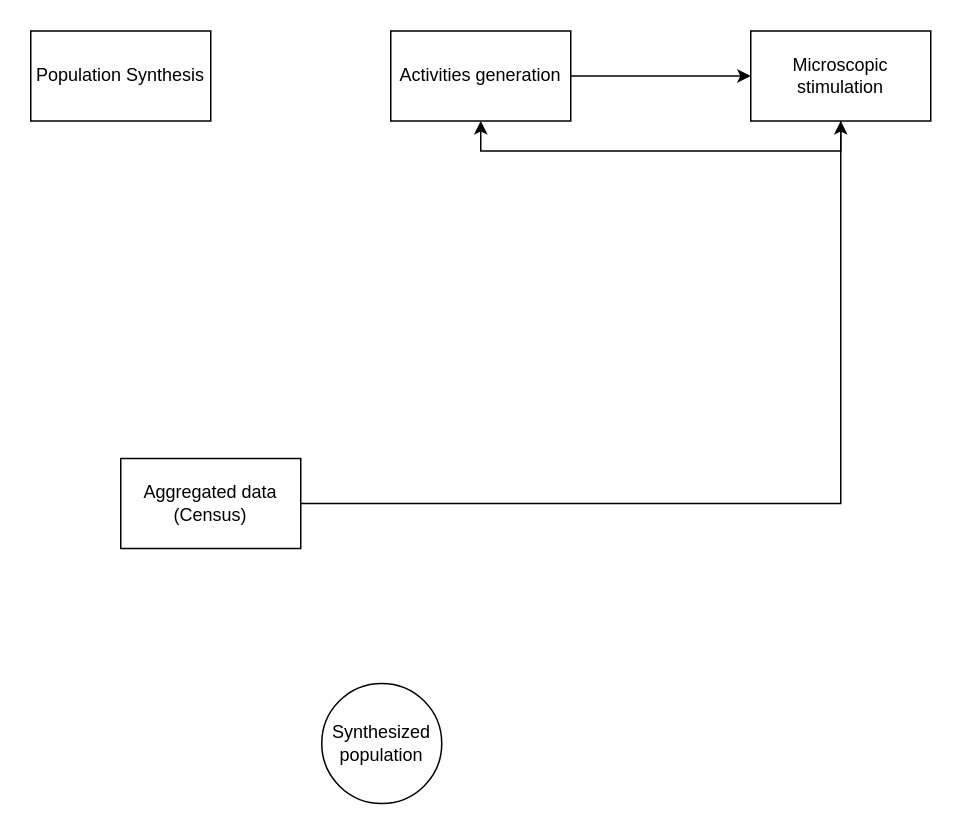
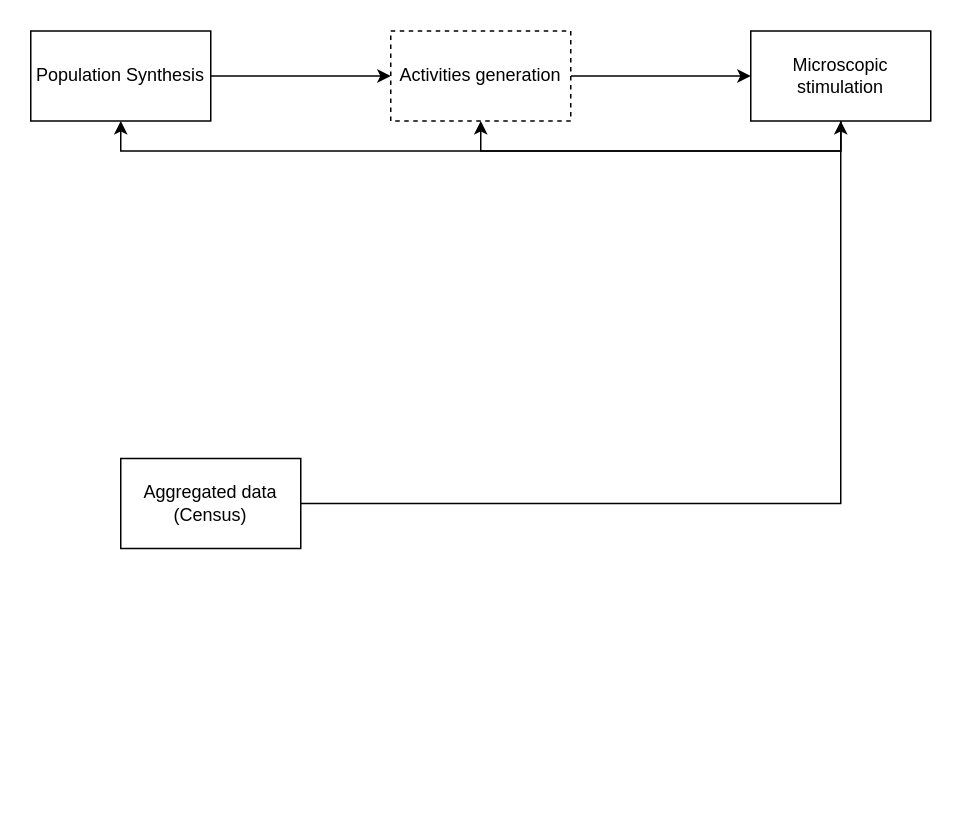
edge "Population Synthesis" -> "Activities generation": added
node "Activities generation": style solid -> dashed
edge "Microscopic stimulation" -> "Population Synthesis": added
node "Synthesized population": removed
